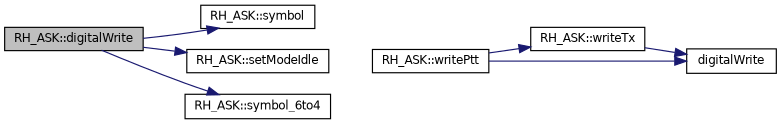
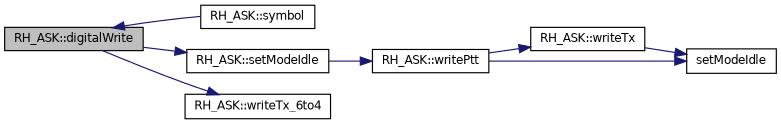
edge "RH_ASK::digitalWrite" -> "RH_ASK::symbol": reversed
edge "RH_ASK::setModeIdle" -> "RH_ASK::writePtt": added
node "digitalWrite": label "digitalWrite" -> "setModeIdle"
node "RH_ASK::symbol_6to4": label "RH_ASK::symbol_6to4" -> "RH_ASK::writeTx_6to4"
